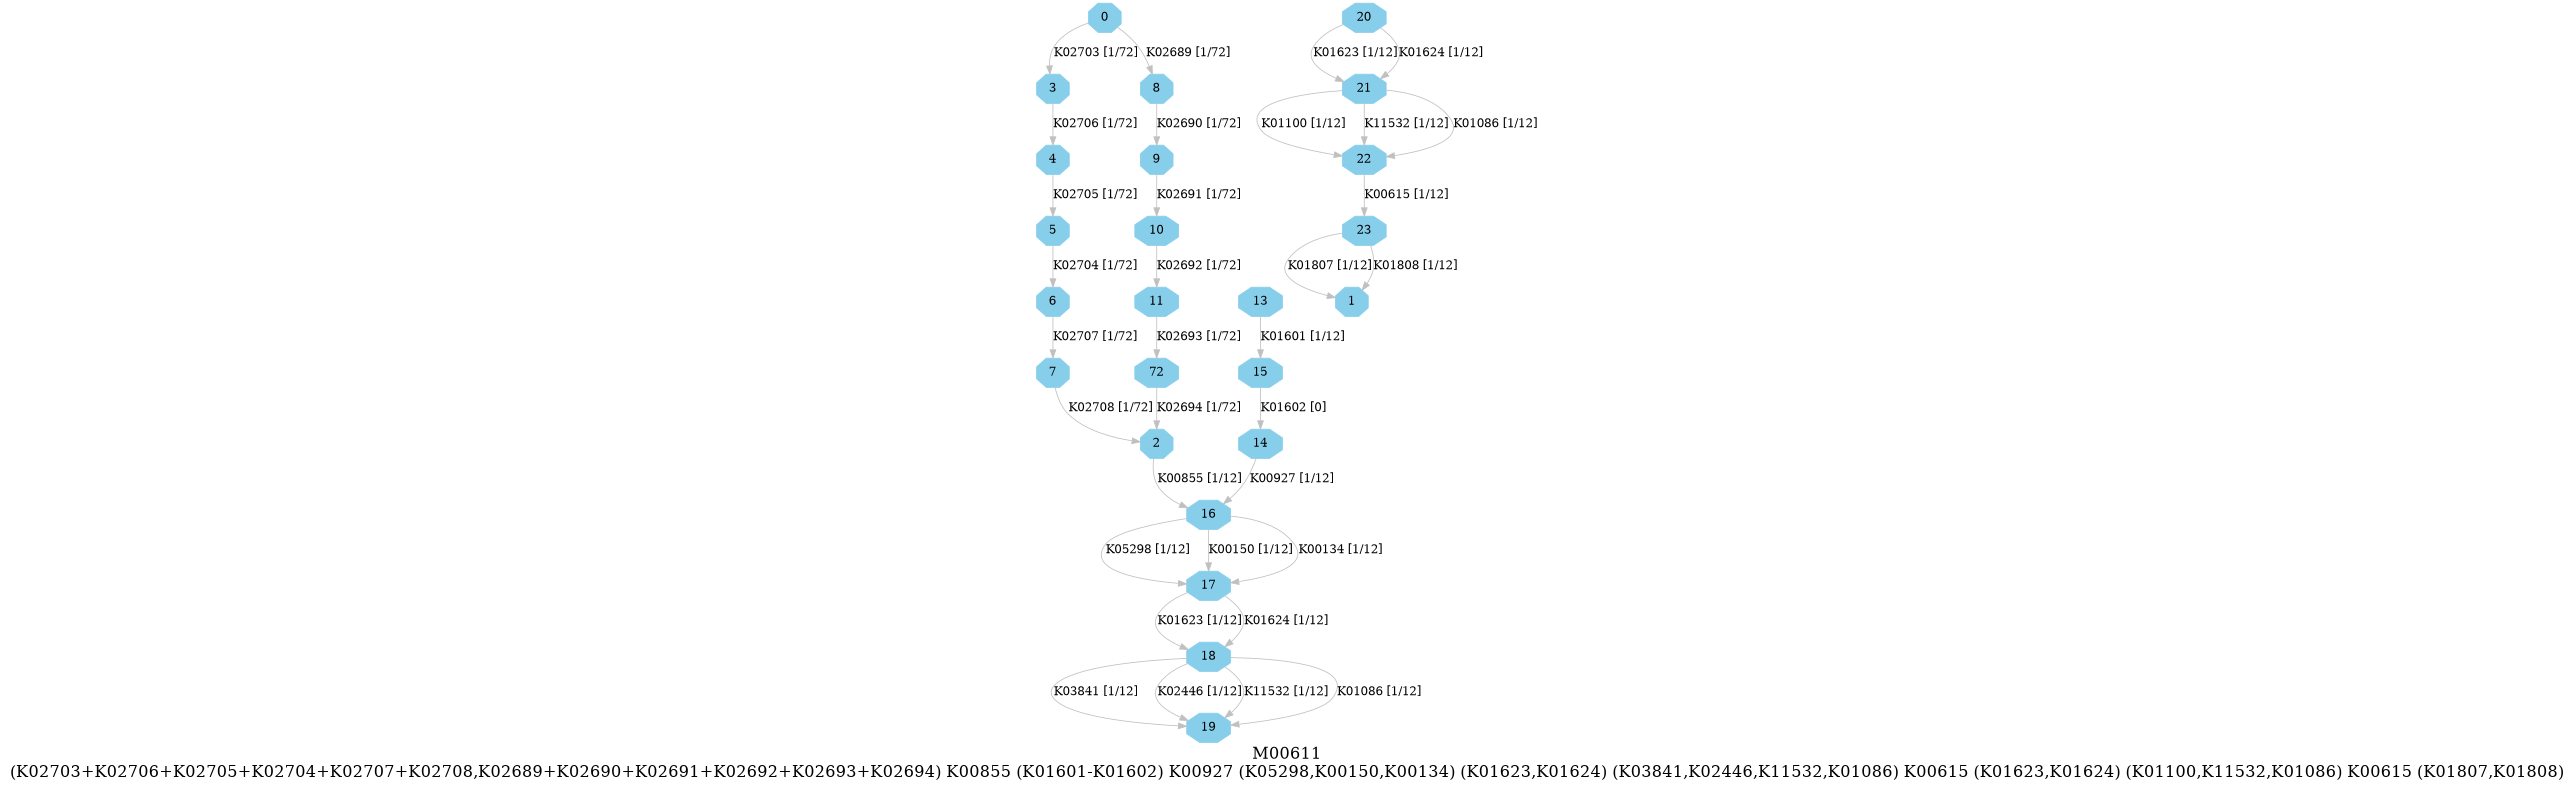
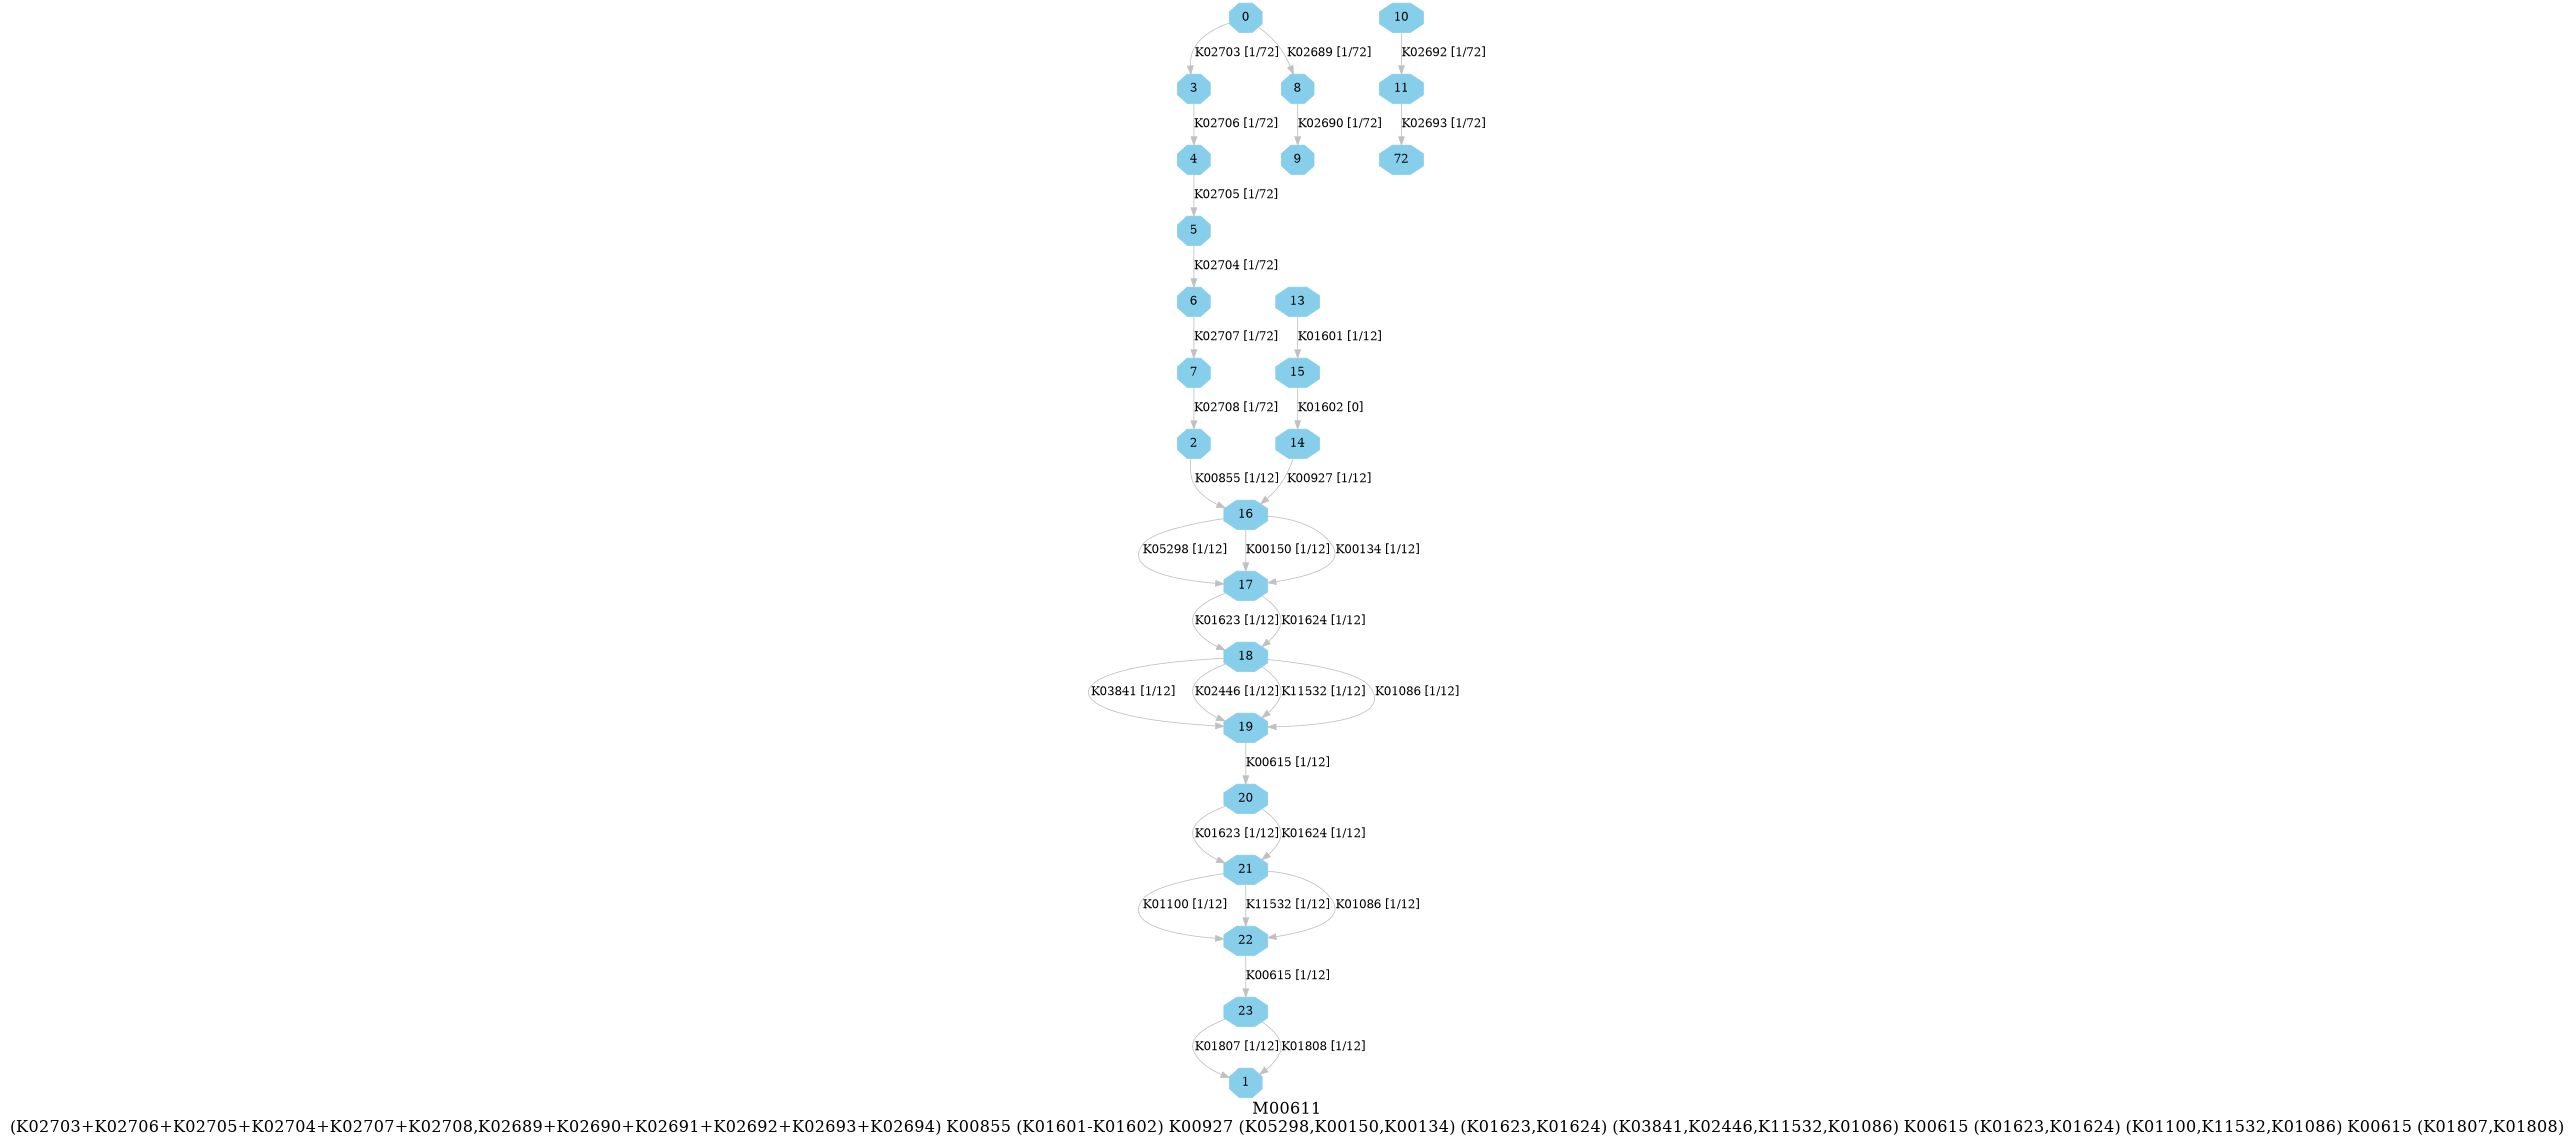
edge "9" -> "10": removed, label "K02691 [1/72]"
edge "72" -> "2": removed, label "K02694 [1/72]"
edge "19" -> "20": added, label "K00615 [1/12]"
